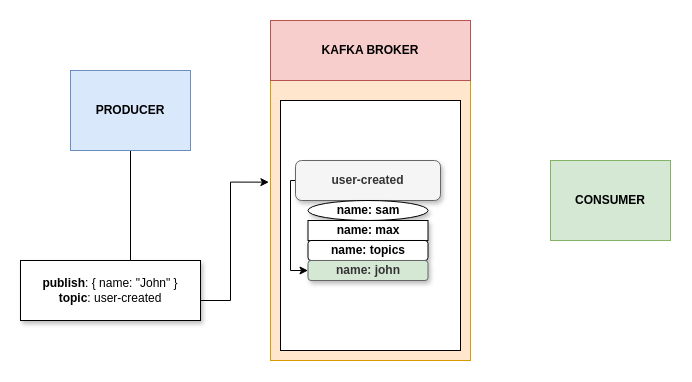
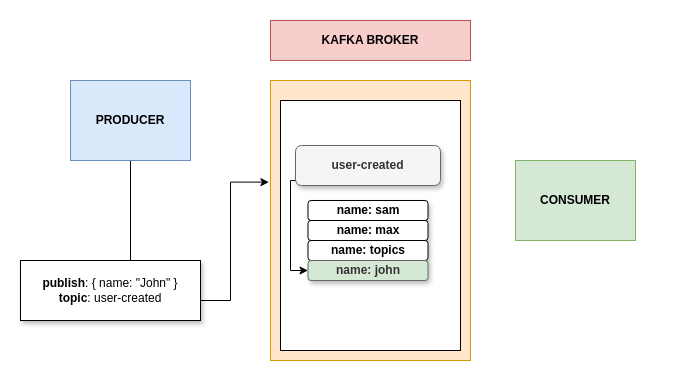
node "KAFKA BROKER": size 200x60 -> 200x40
node "PRODUCER": moved (131, 111) -> (131, 121)
node "user-created": moved (368, 181) -> (368, 166)
node "CONSUMER": moved (611, 201) -> (576, 201)
node "name: sam": shape ellipse -> rounded rectangle
node "name: max": shape rectangle -> rounded rectangle
